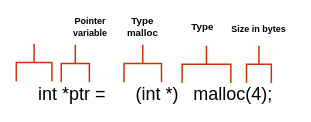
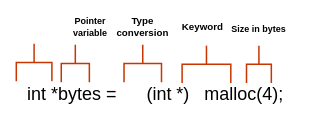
node "Type malloc": label "Type malloc" -> "Type conversion"
node "Type": label "Type" -> "Keyword"
node "int *ptr = (int *) malloc(4);": label "int *ptr = (int *) malloc(4);" -> "int *bytes = (int *) malloc(4);"
